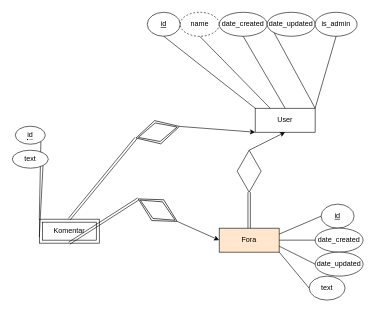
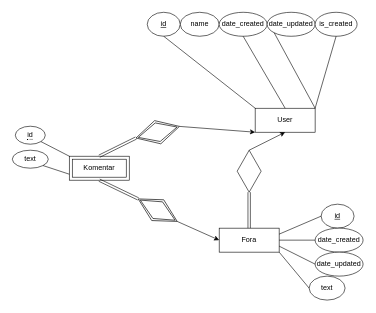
node "name": style dashed -> solid
node "is_admin": label "is_admin" -> "is_created"
edge "name" -- "User": removed
node "Komentar": moved (69, 231) -> (99, 168)
node "Fora": fillcolor #ffe6cc -> #ffffff
